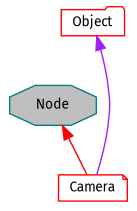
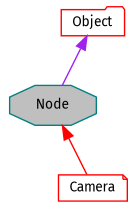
edge "Camera" -> "Object": now "Node" -> "Object"
